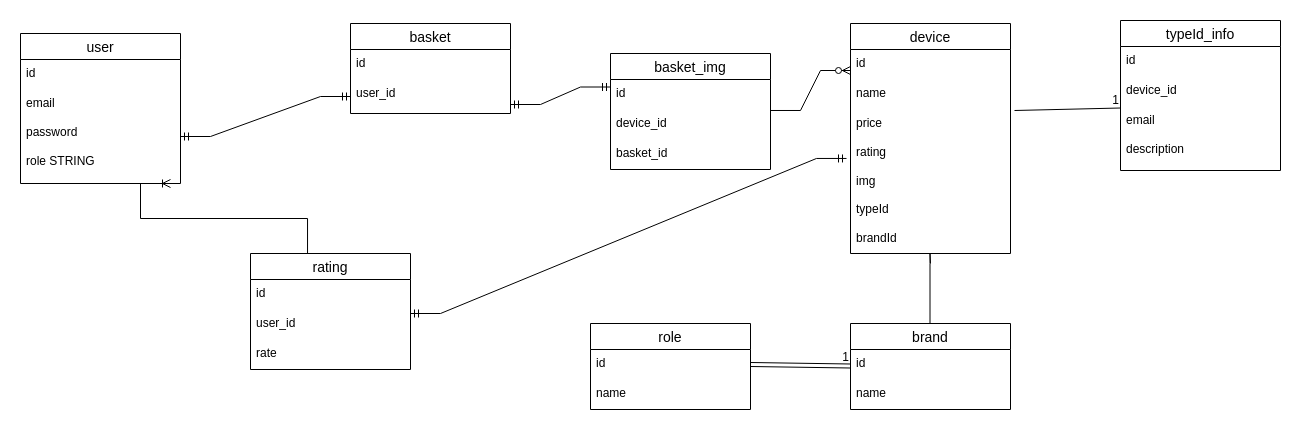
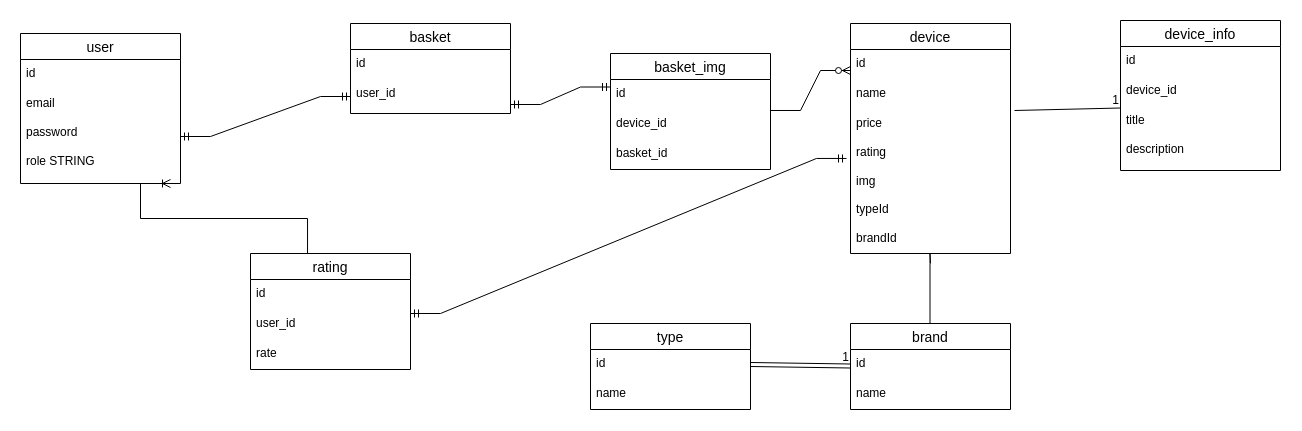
node "typeId_info": label "typeId_info" -> "device_info"
node "email description": label "email description" -> "title description"
node "role": label "role" -> "type"
